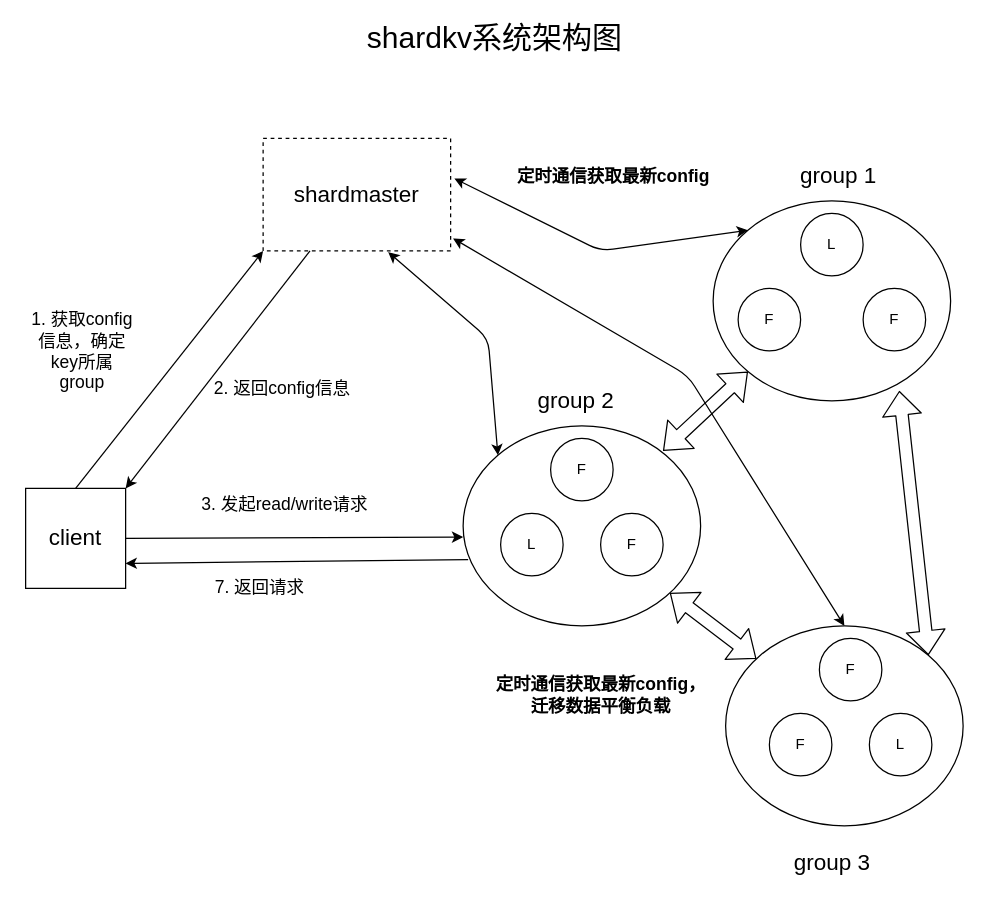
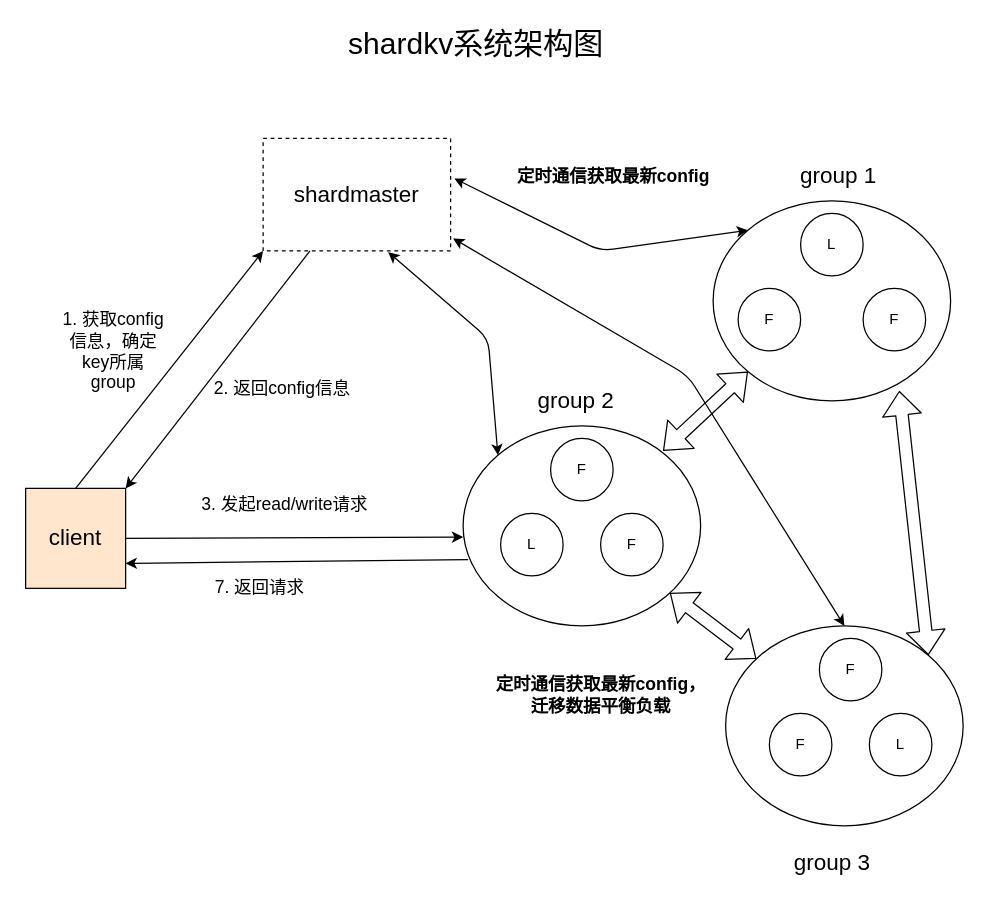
node "shardkv系统架构图": moved (494, 38) -> (476, 44)
node "1. 获取config 信息，确定 key所属 group": moved (82, 351) -> (113, 351)
node "client": fillcolor #ffffff -> #ffe6cc
